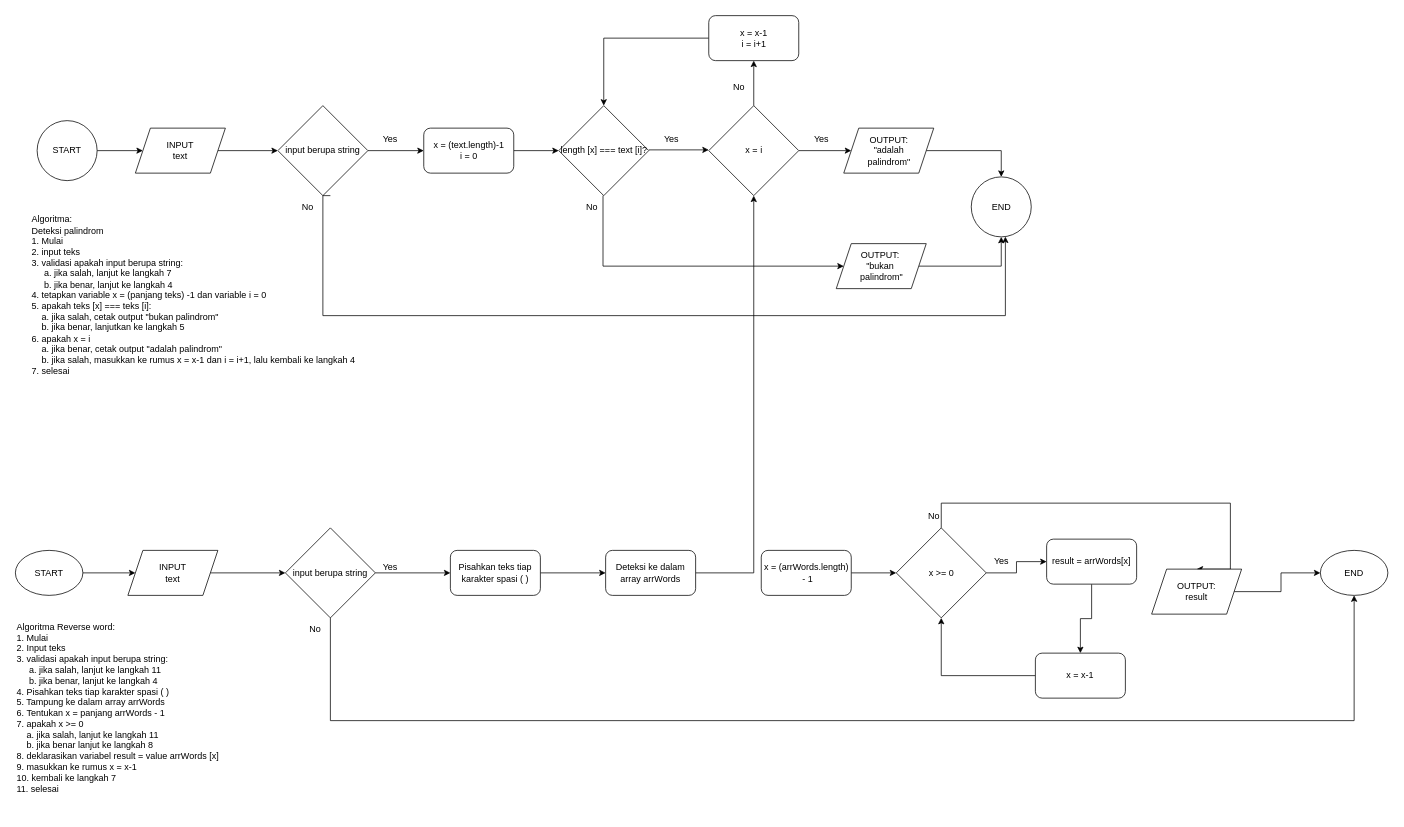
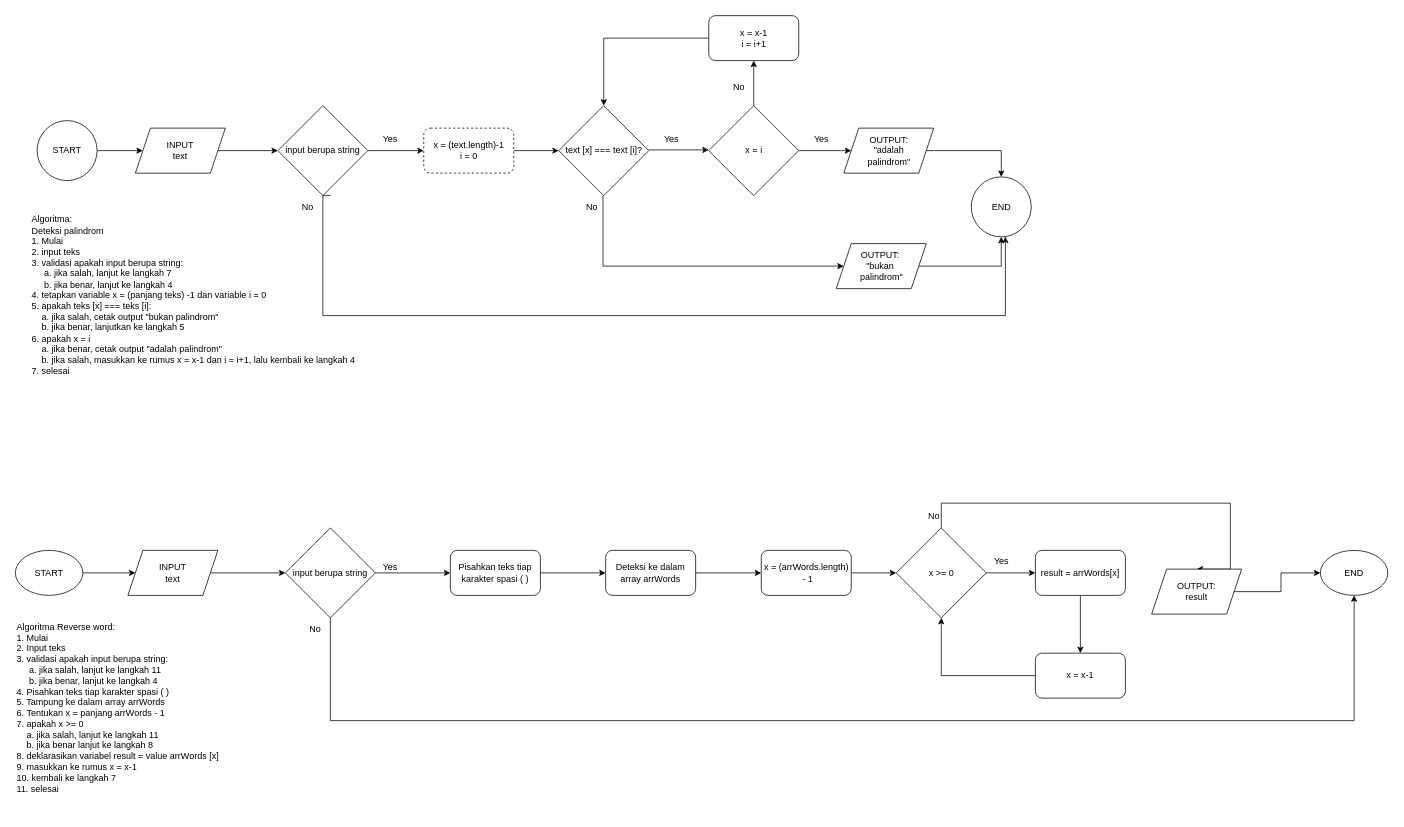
node "x = (text.length)-1 i = 0": style solid -> dashed
node "length [x] === text [i]?": label "length [x] === text [i]?" -> "text [x] === text [i]?"
edge "Deteksi ke dalam array arrWords" -> "x = i": now "Deteksi ke dalam array arrWords" -> "x = (arrWords.length) - 1"
node "result = arrWords[x]": moved (1092, 561) -> (1080, 573)
